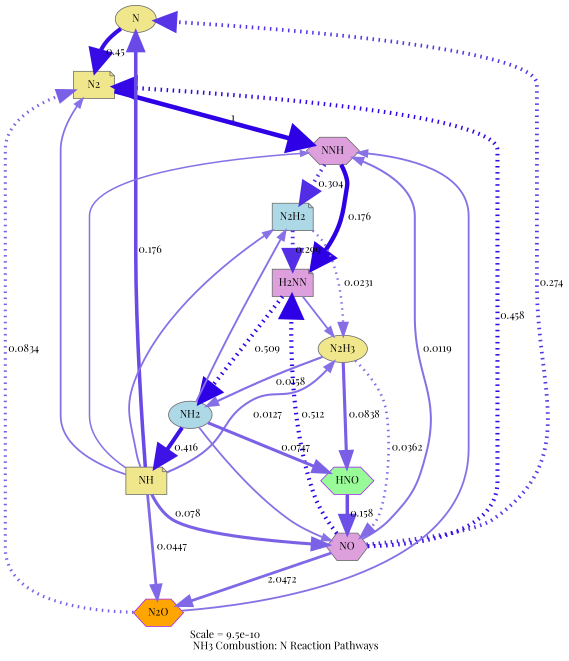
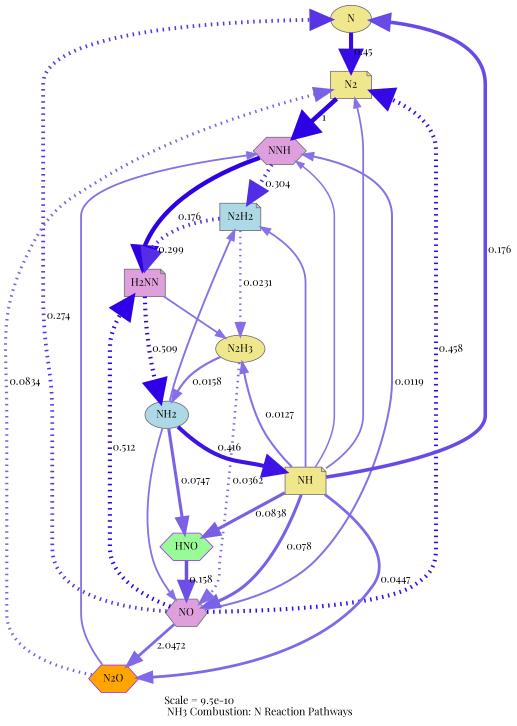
edge "N2H3" -> "HNO": now "NH" -> "HNO"
